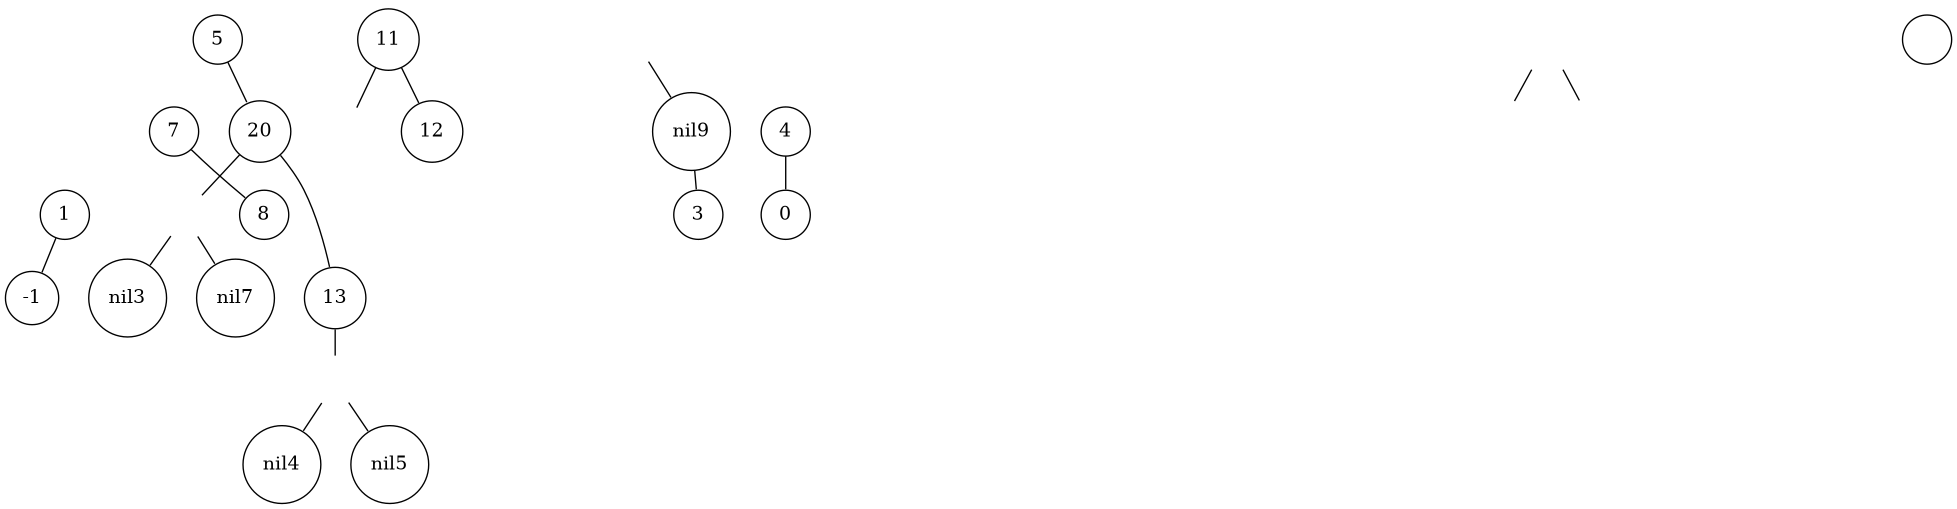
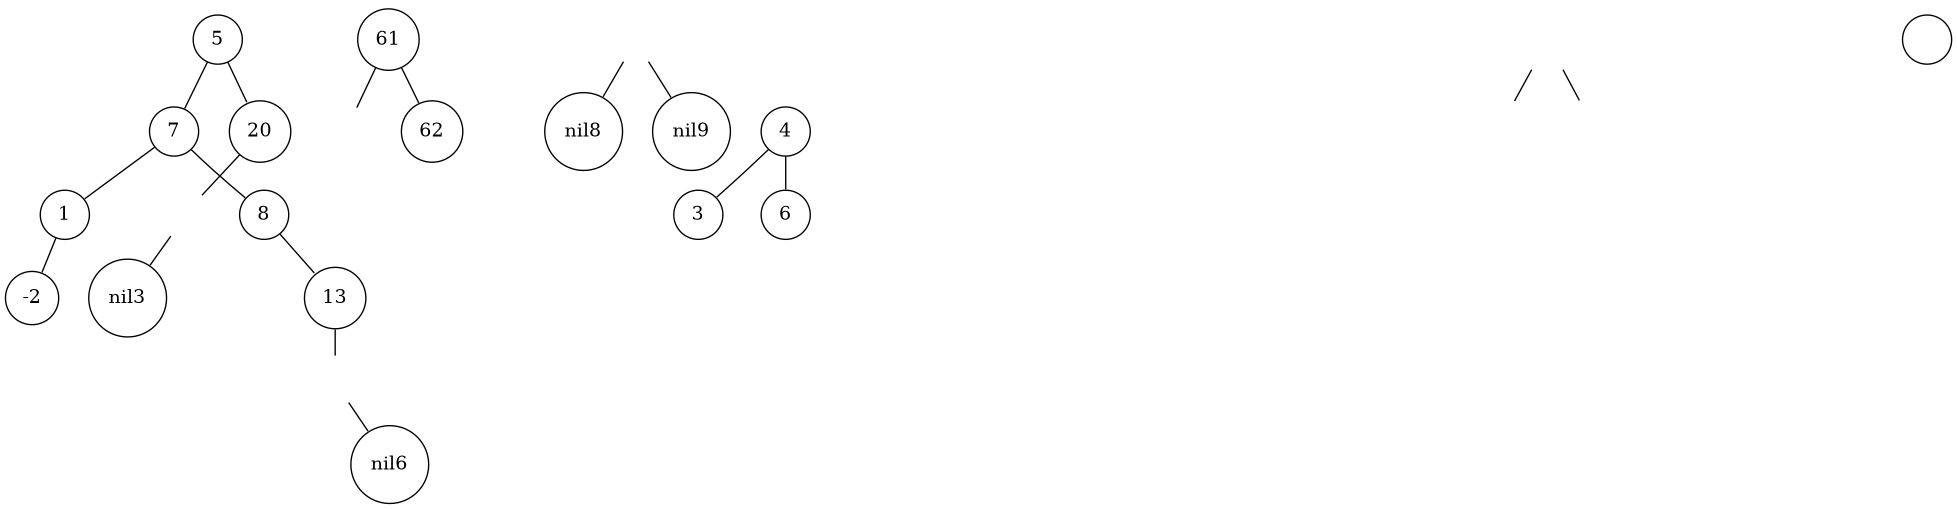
node "11": label "11" -> "61"
edge "5" -> "7": added
node "12": label "12" -> "62"
node "nil8": added
edge "7" -> "1": added
edge "nil9" -> "3": now "4" -> "3"
edge "20" -> "13": now "8" -> "13"
node "0": label "0" -> "6"
node "-1": label "-1" -> "-2"
node "nil7": removed
node "nil4": removed
node "nil5": label "nil5" -> "nil6"
